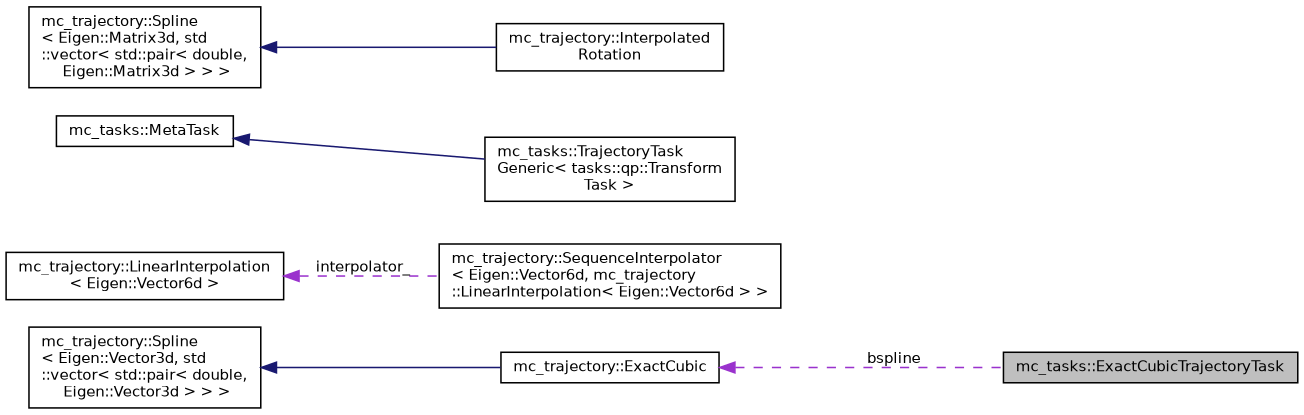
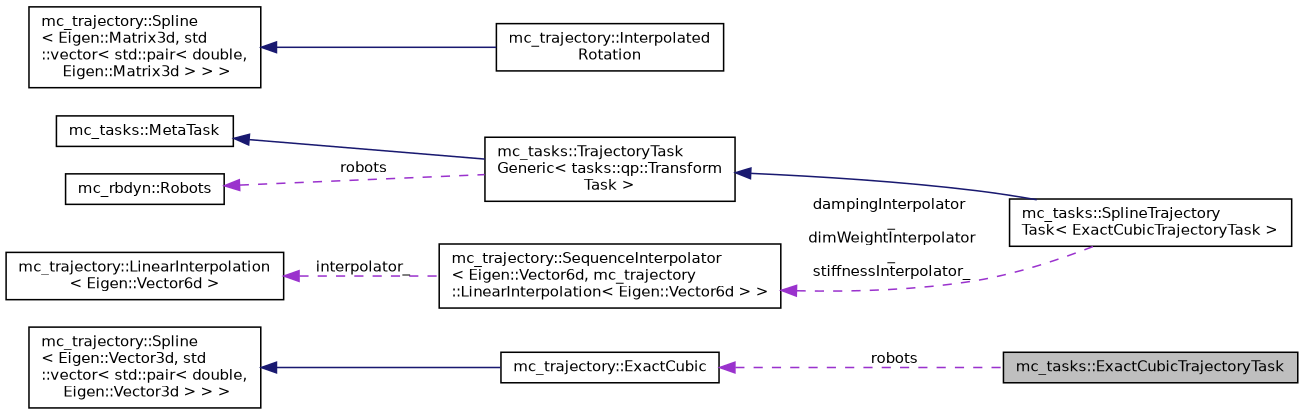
node "mc_rbdyn::Robots": added
node "mc_tasks::SplineTrajectory Task< ExactCubicTrajectoryTask >": added
edge "mc_tasks::ExactCubicTrajectoryTask" -> "mc_trajectory::ExactCubic": label " bspline" -> " robots"
